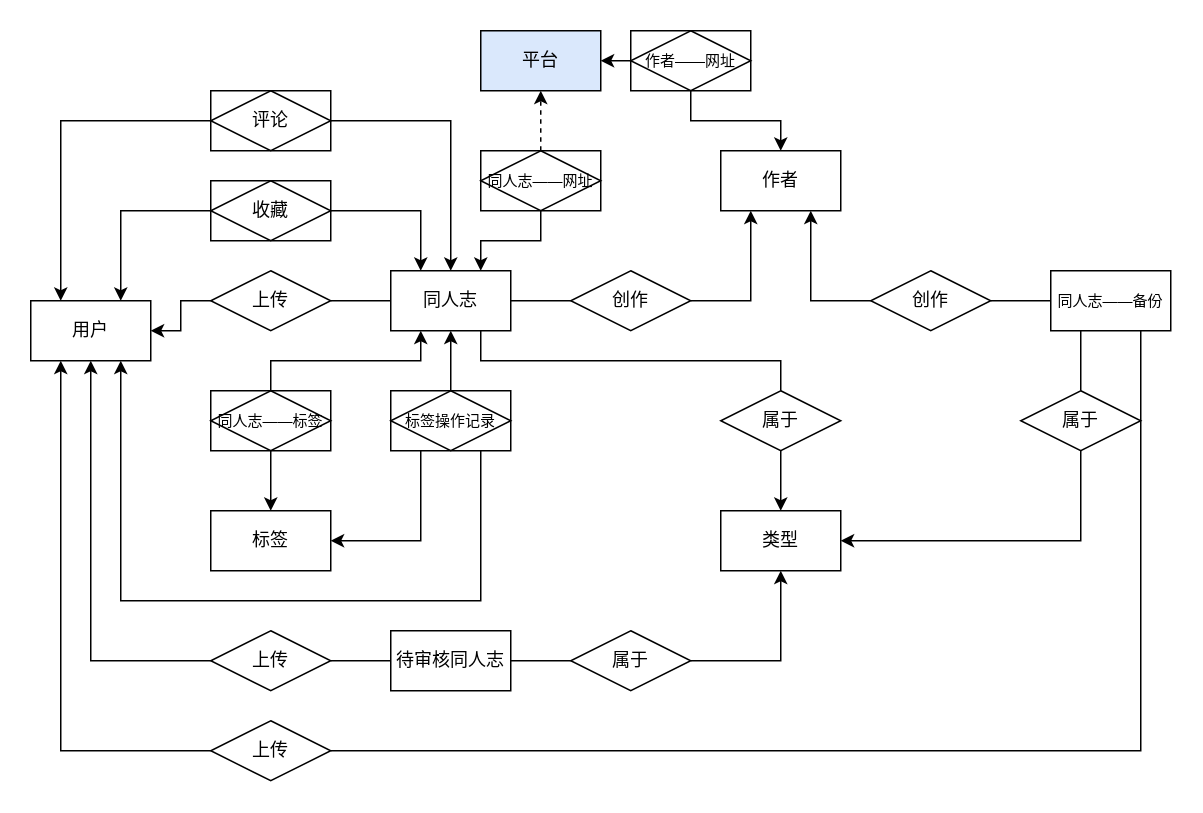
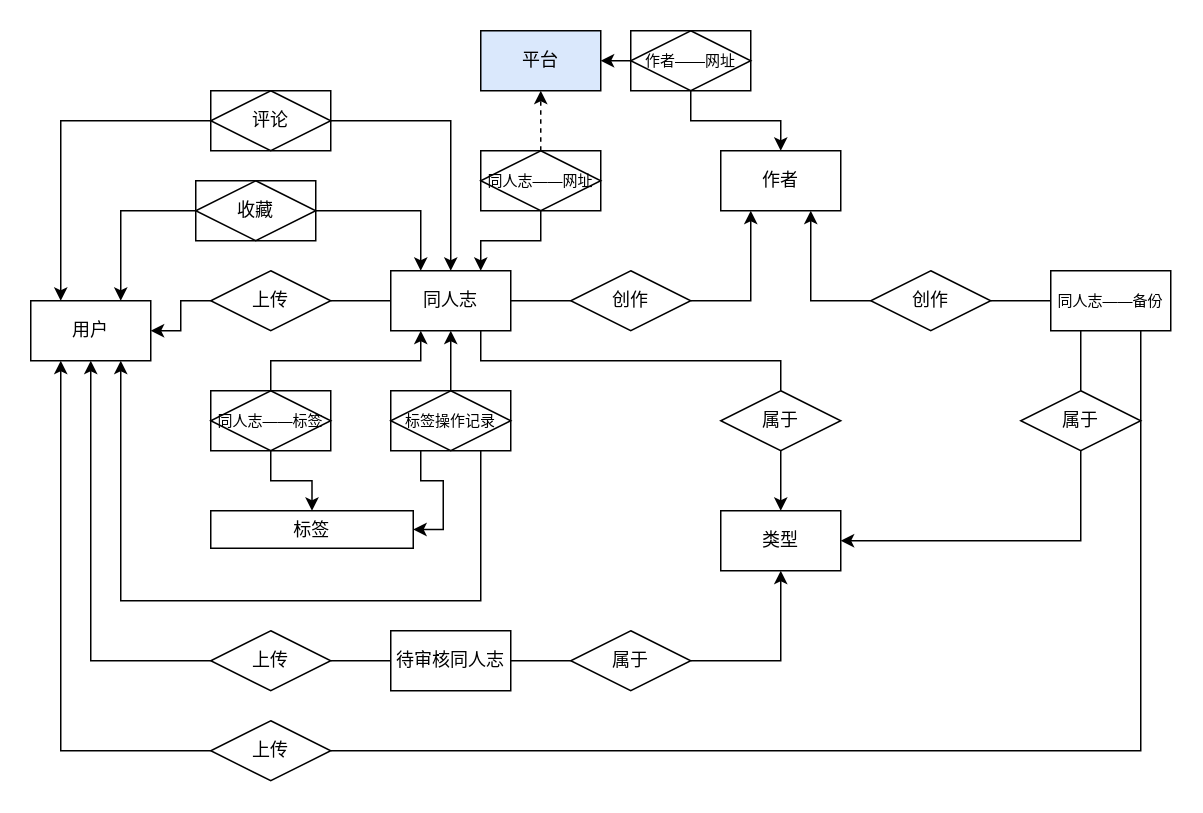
node "收藏": moved (271, 211) -> (256, 211)
node "标签": size 120x60 -> 203x38
